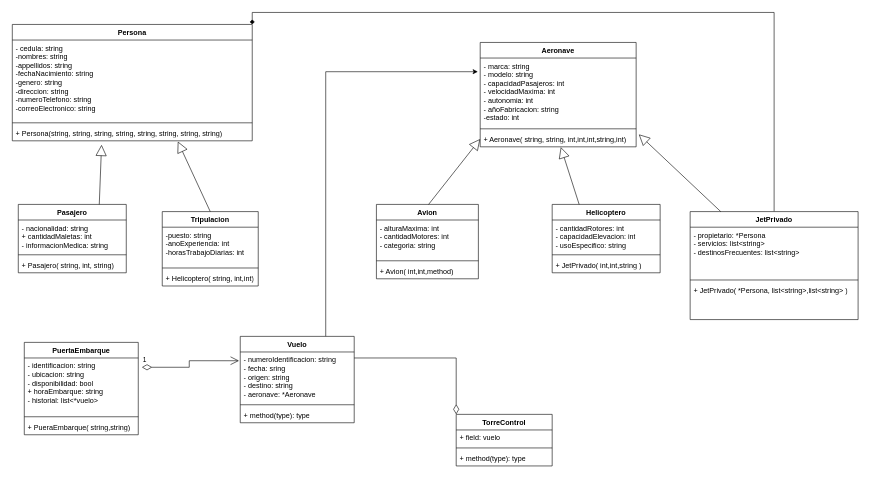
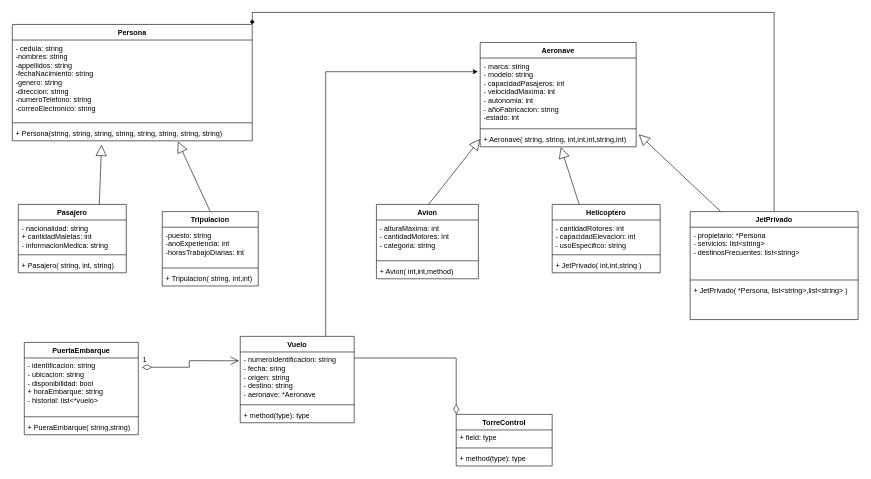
node "+ Helicoptero( string, int,int)": label "+ Helicoptero( string, int,int)" -> "+ Tripulacion( string, int,int)"
node "+ field: vuelo": label "+ field: vuelo" -> "+ field: type"
